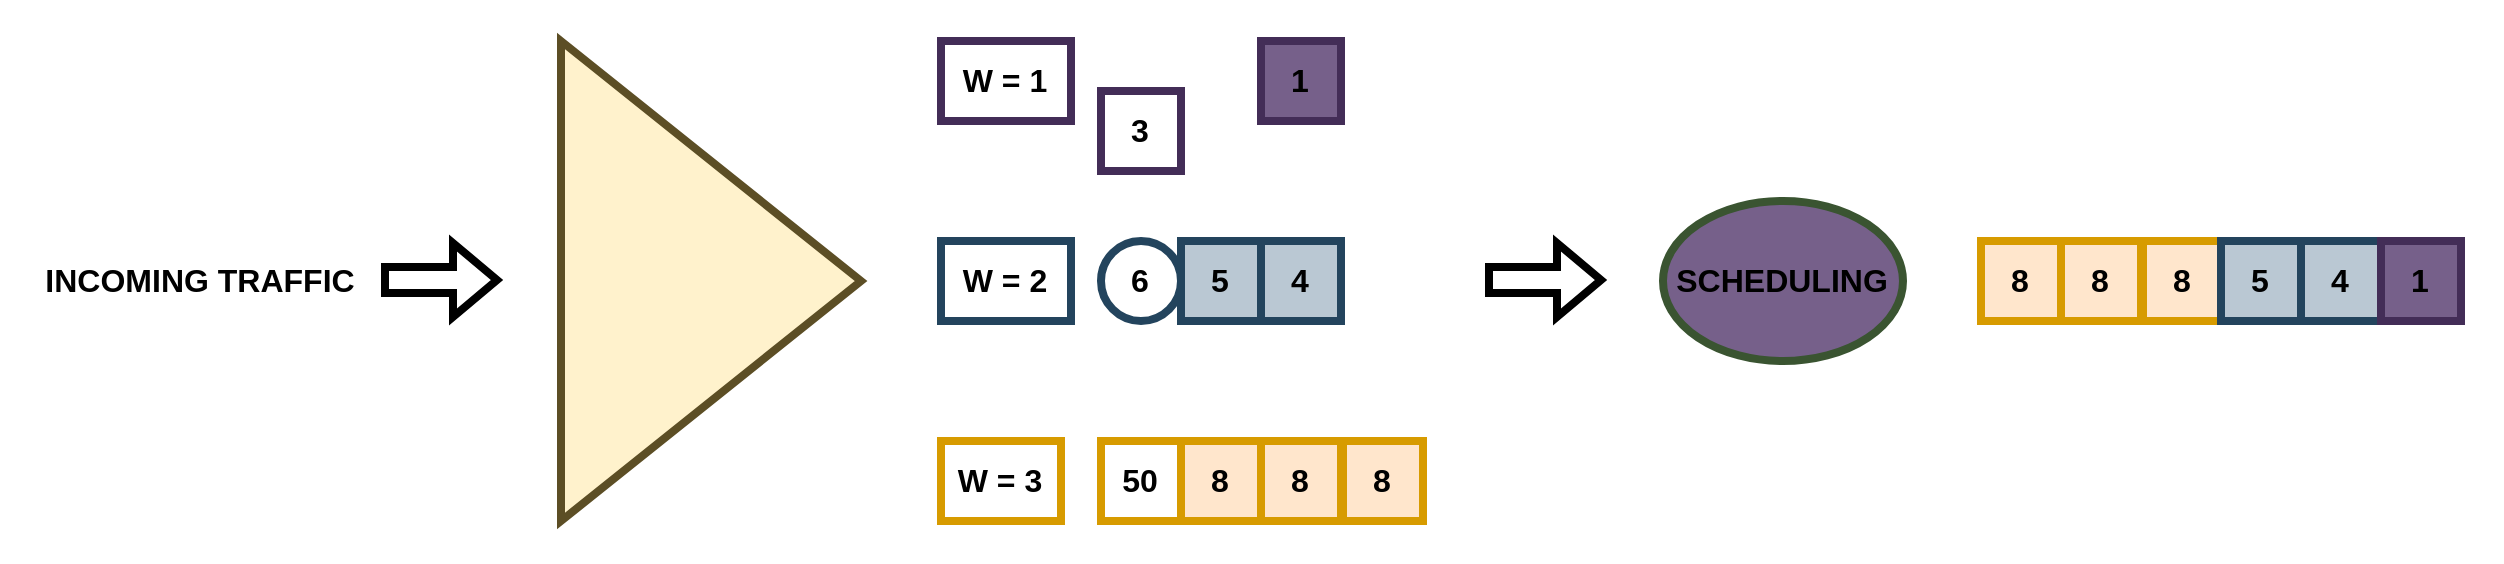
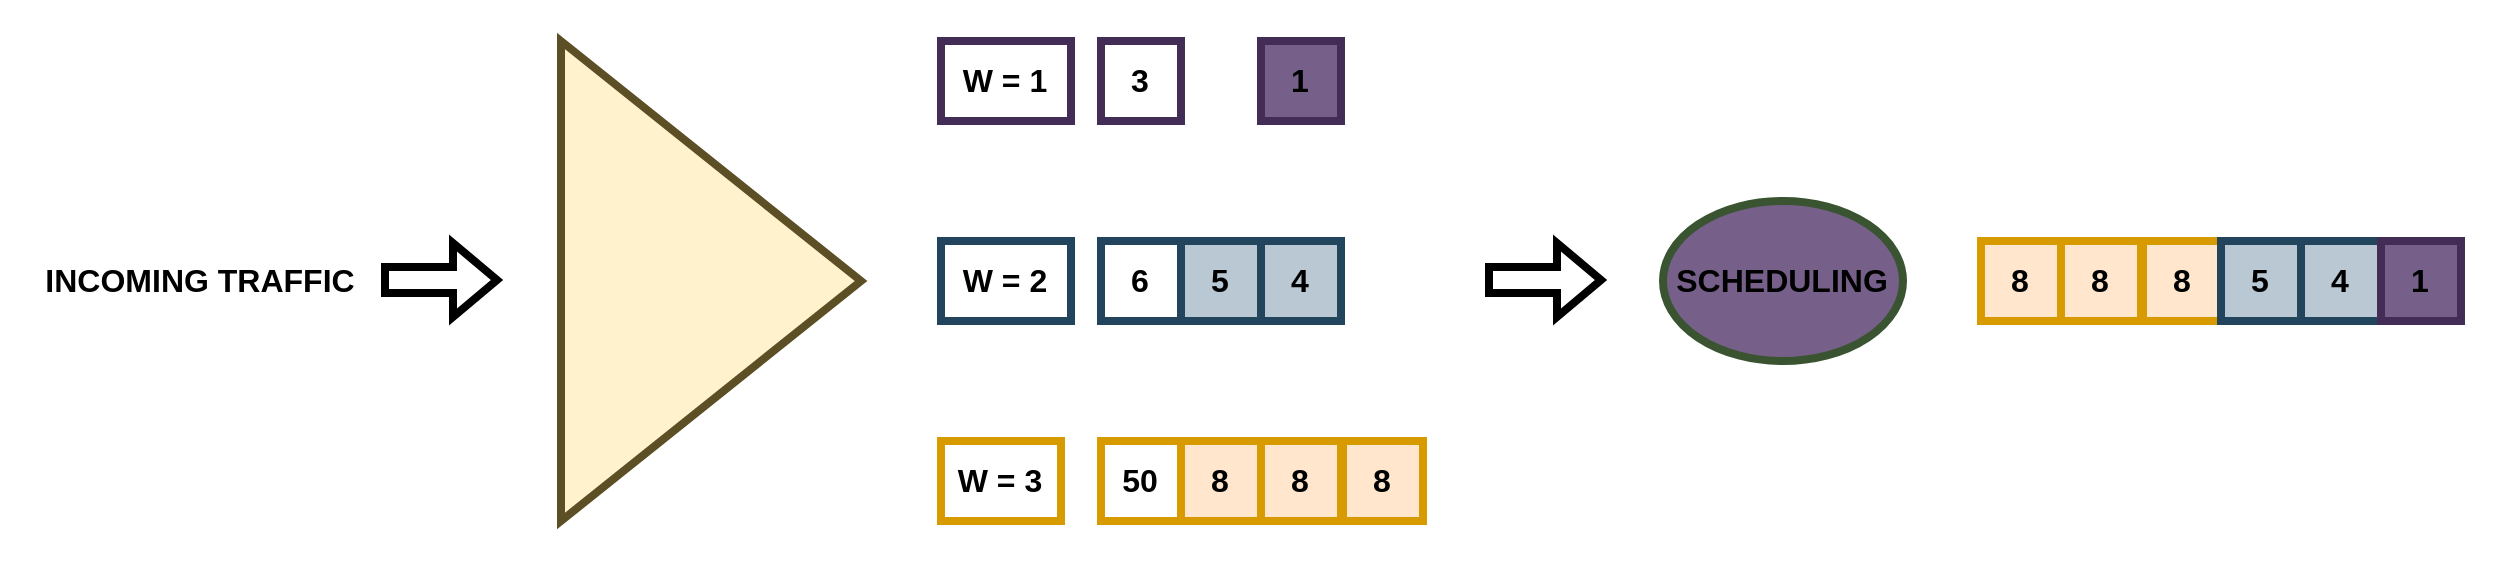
node "3": moved (1141, 131) -> (1141, 81)
node "6": shape ellipse -> rectangle
